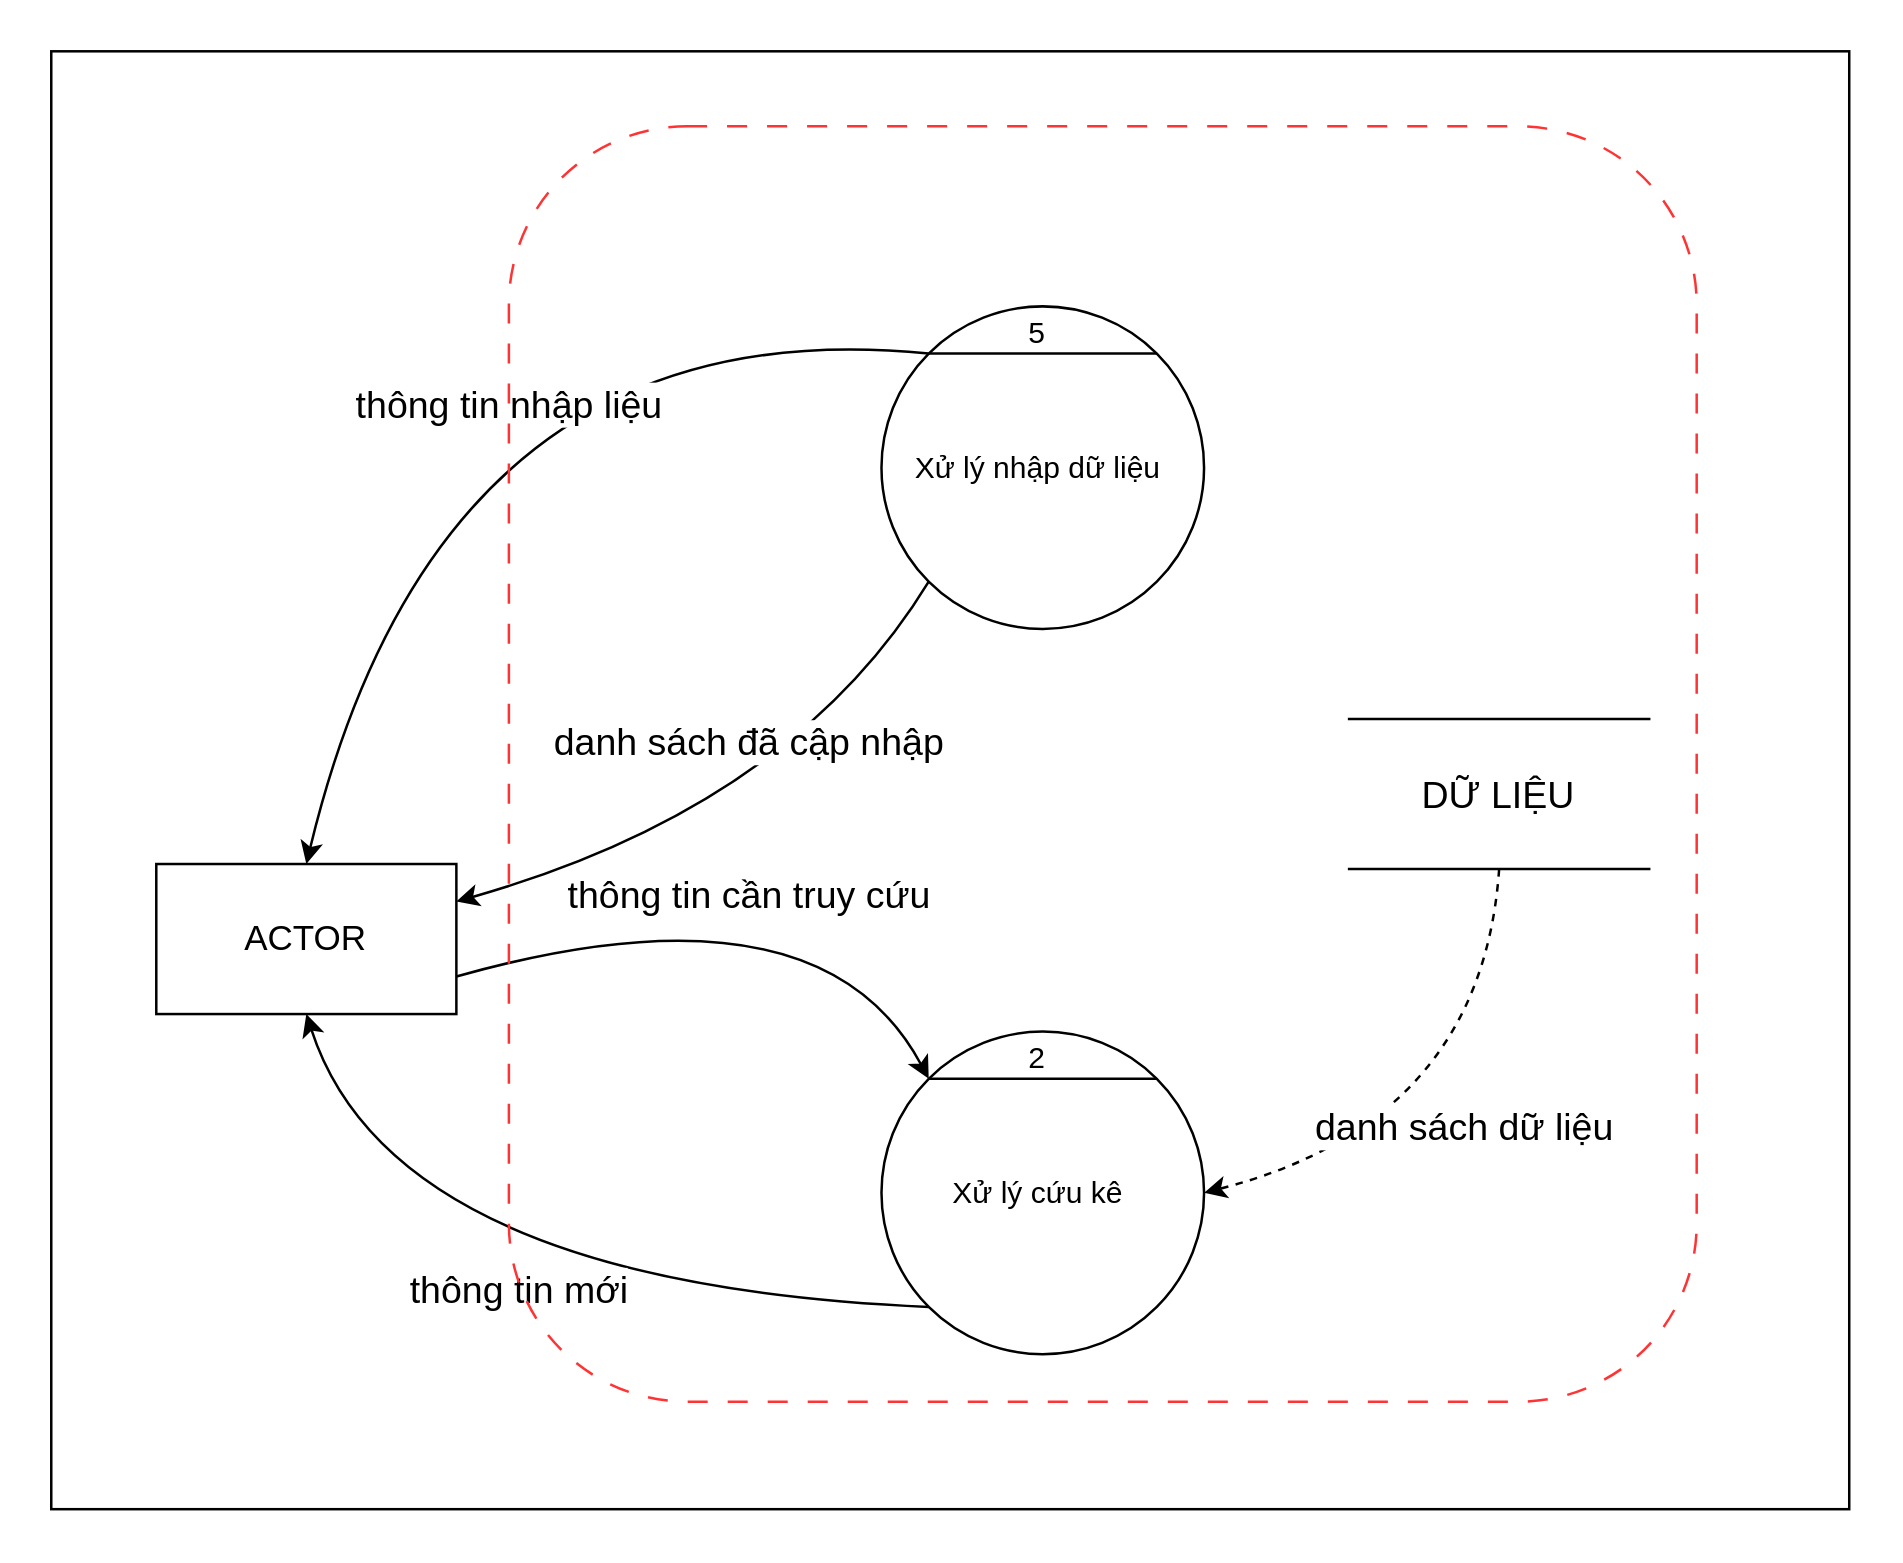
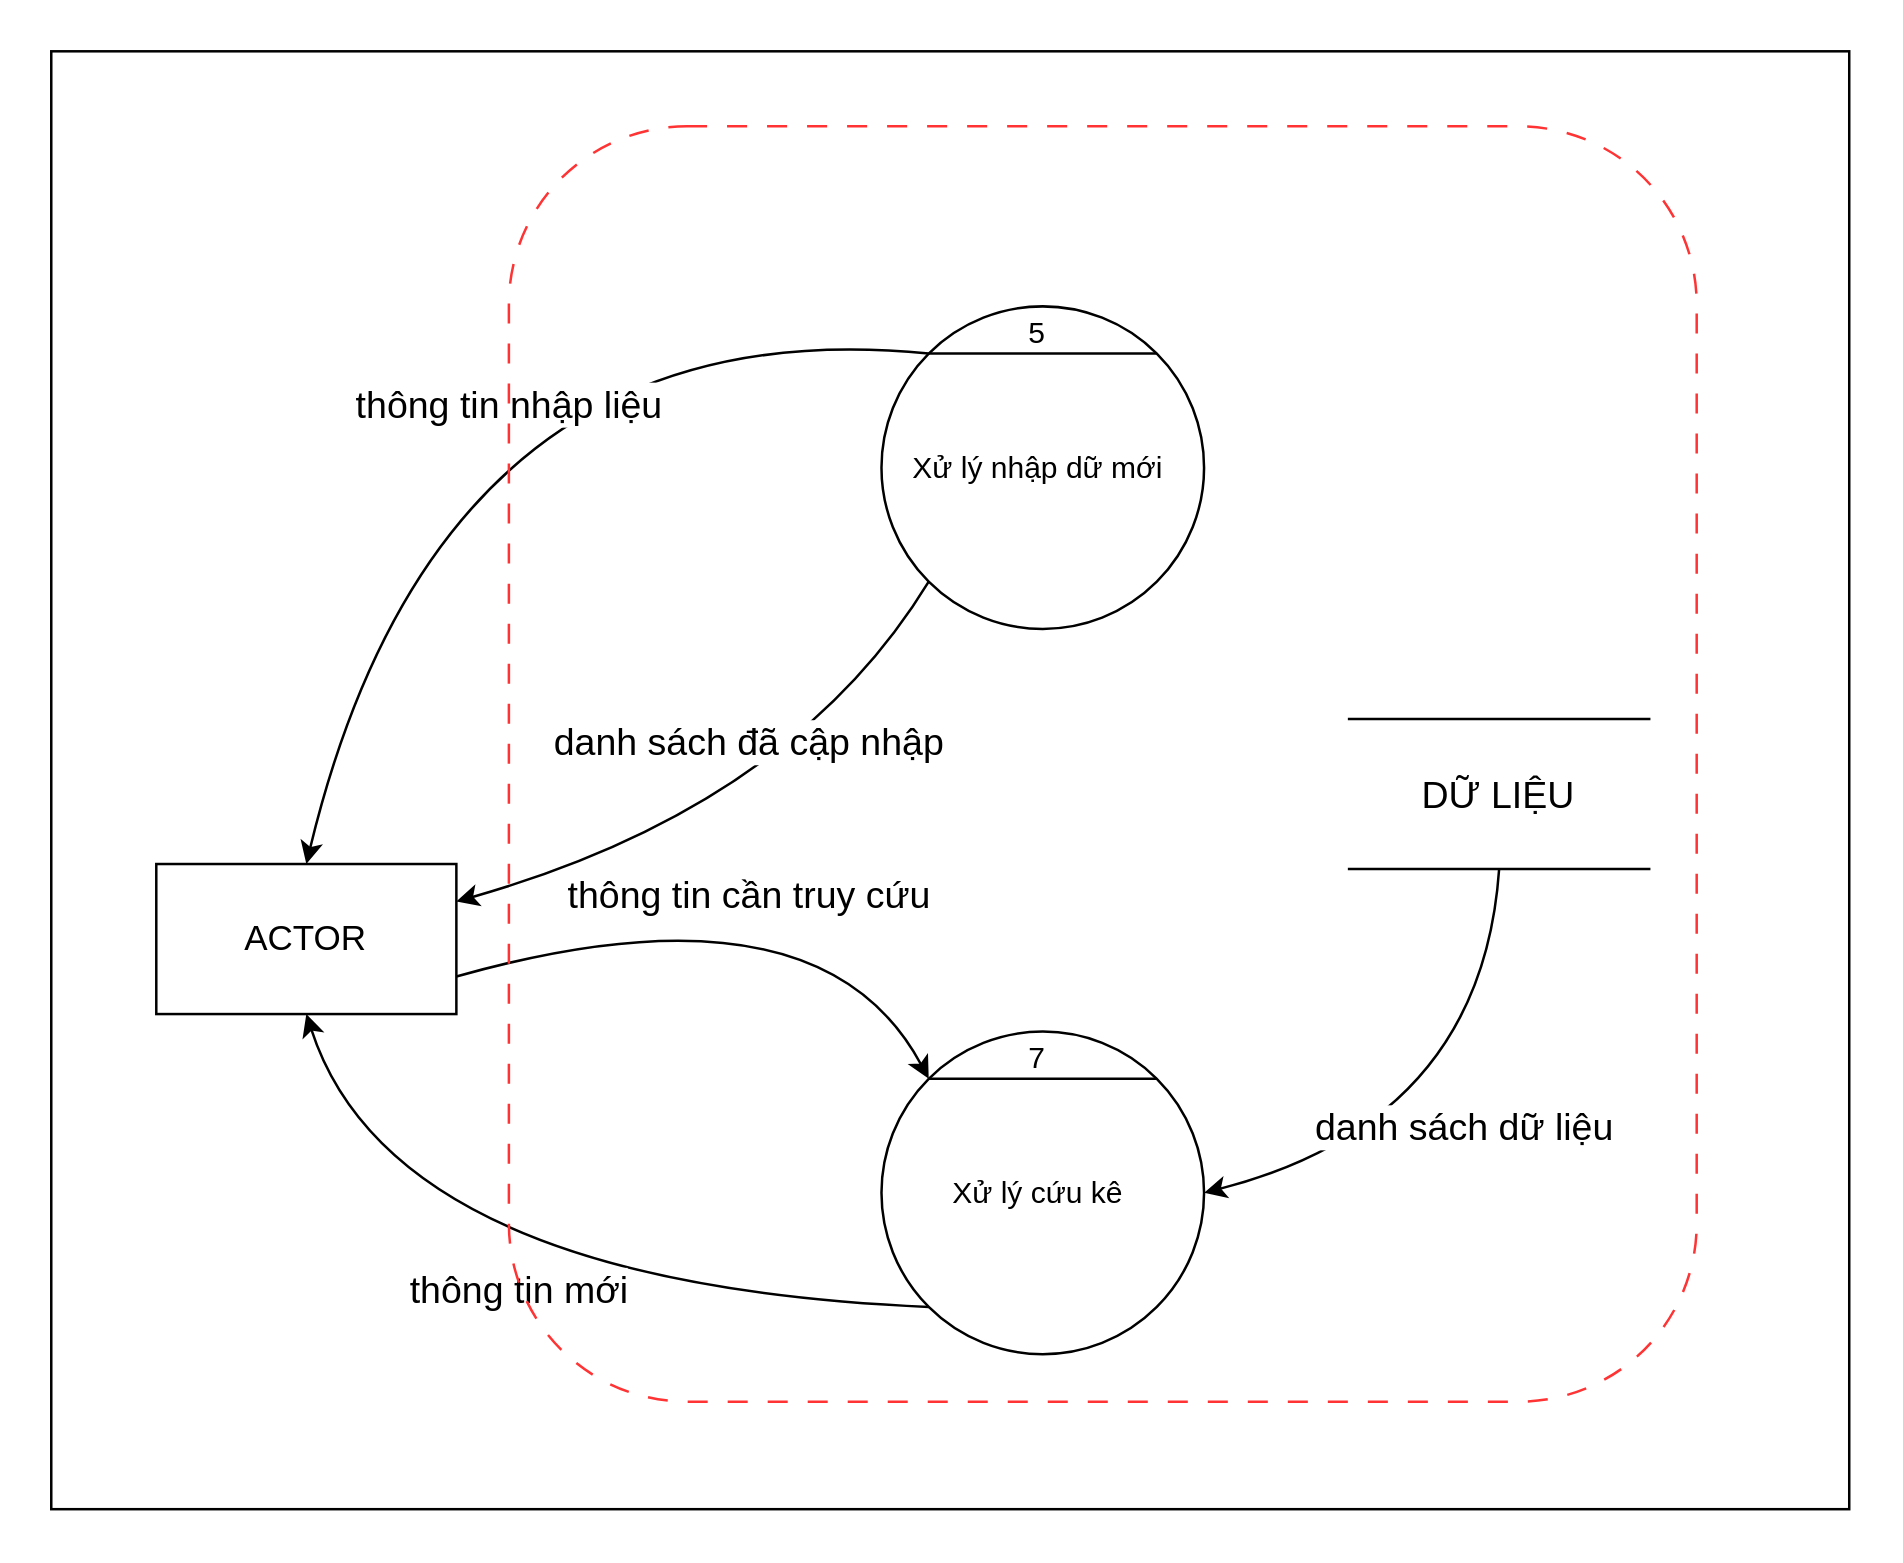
node "Xử lý nhập dữ liệu": label "Xử lý nhập dữ liệu" -> "Xử lý nhập dữ mới"
edge "DỮ LIỆU" -> "Xử lý cứu kê": style dashed -> solid
node "2": label "2" -> "7"
